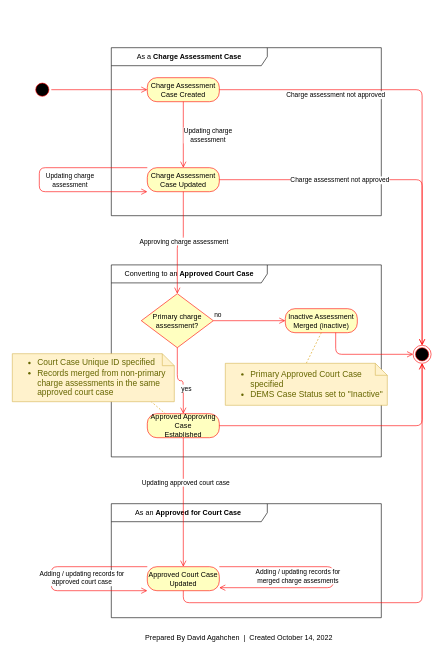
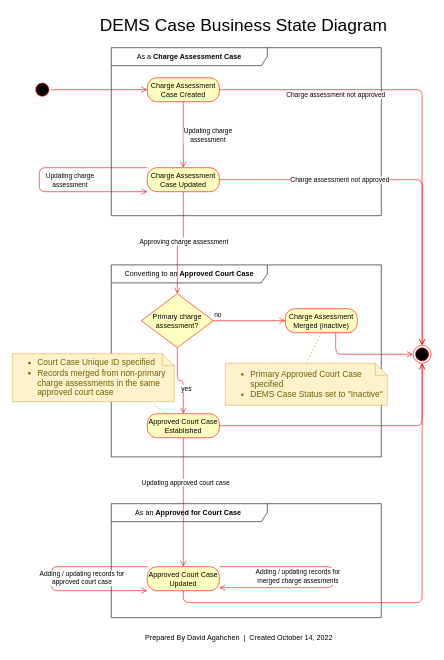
node "DEMS Case Business State Diagram": added
node "Inactive Assessment Merged (inactive)": label "Inactive Assessment Merged (inactive)" -> "Charge Assessment Merged (inactive)"
node "Approved Approving Case Established": label "Approved Approving Case Established" -> "Approved Court Case Established"
